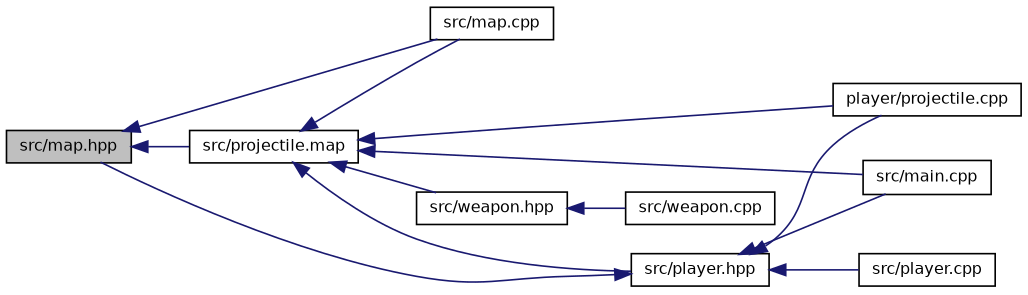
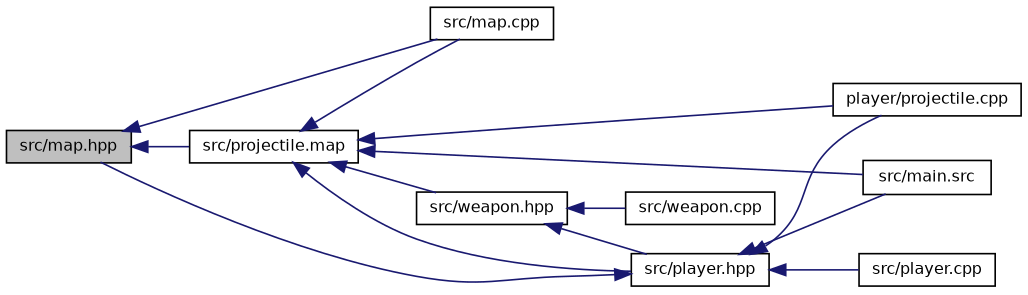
node "src/main.cpp": label "src/main.cpp" -> "src/main.src"
edge "src/player.hpp" -> "src/weapon.hpp": added
